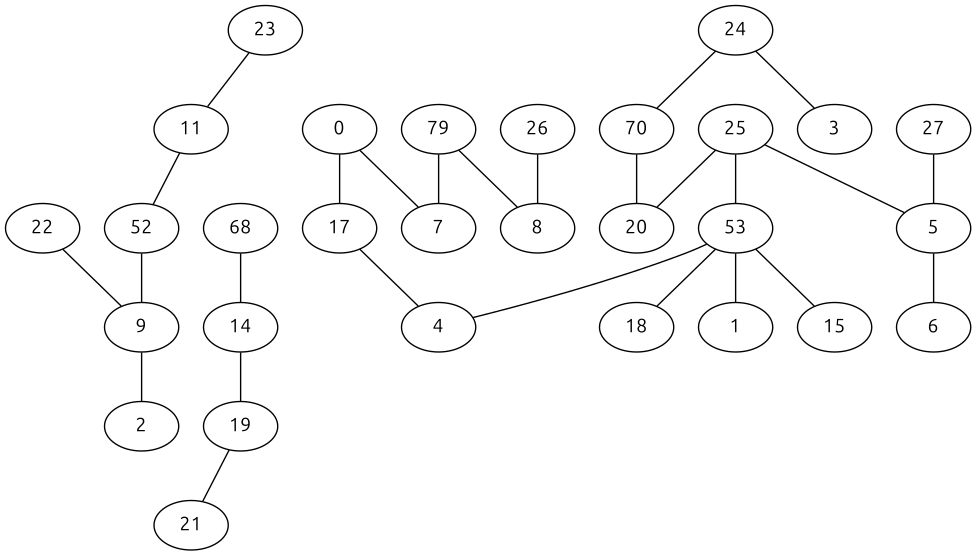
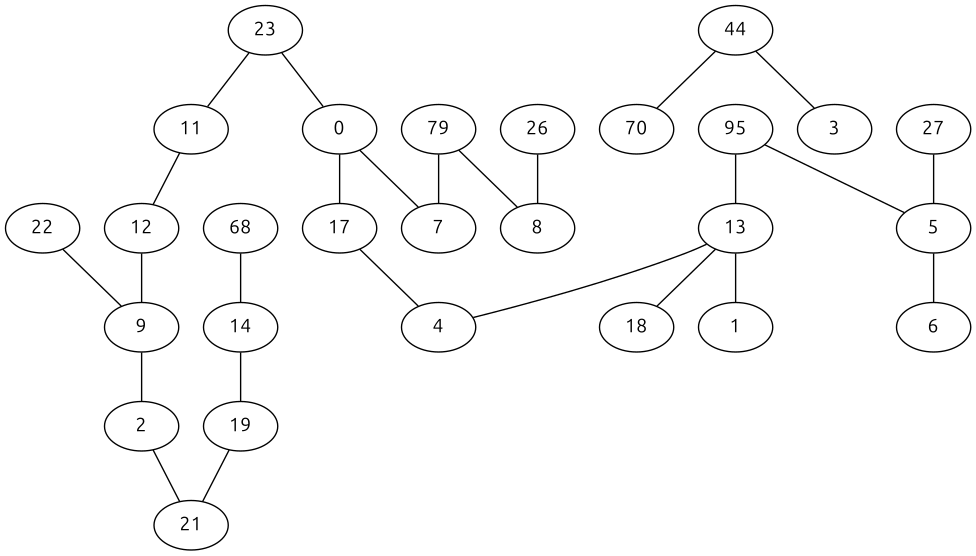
node "24": label "24" -> "44"
edge "23" -- "0": added
node "25": label "25" -> "95"
node "52": label "52" -> "12"
node "20": removed
node "53": label "53" -> "13"
node "15": removed
edge "2" -- "21": added
